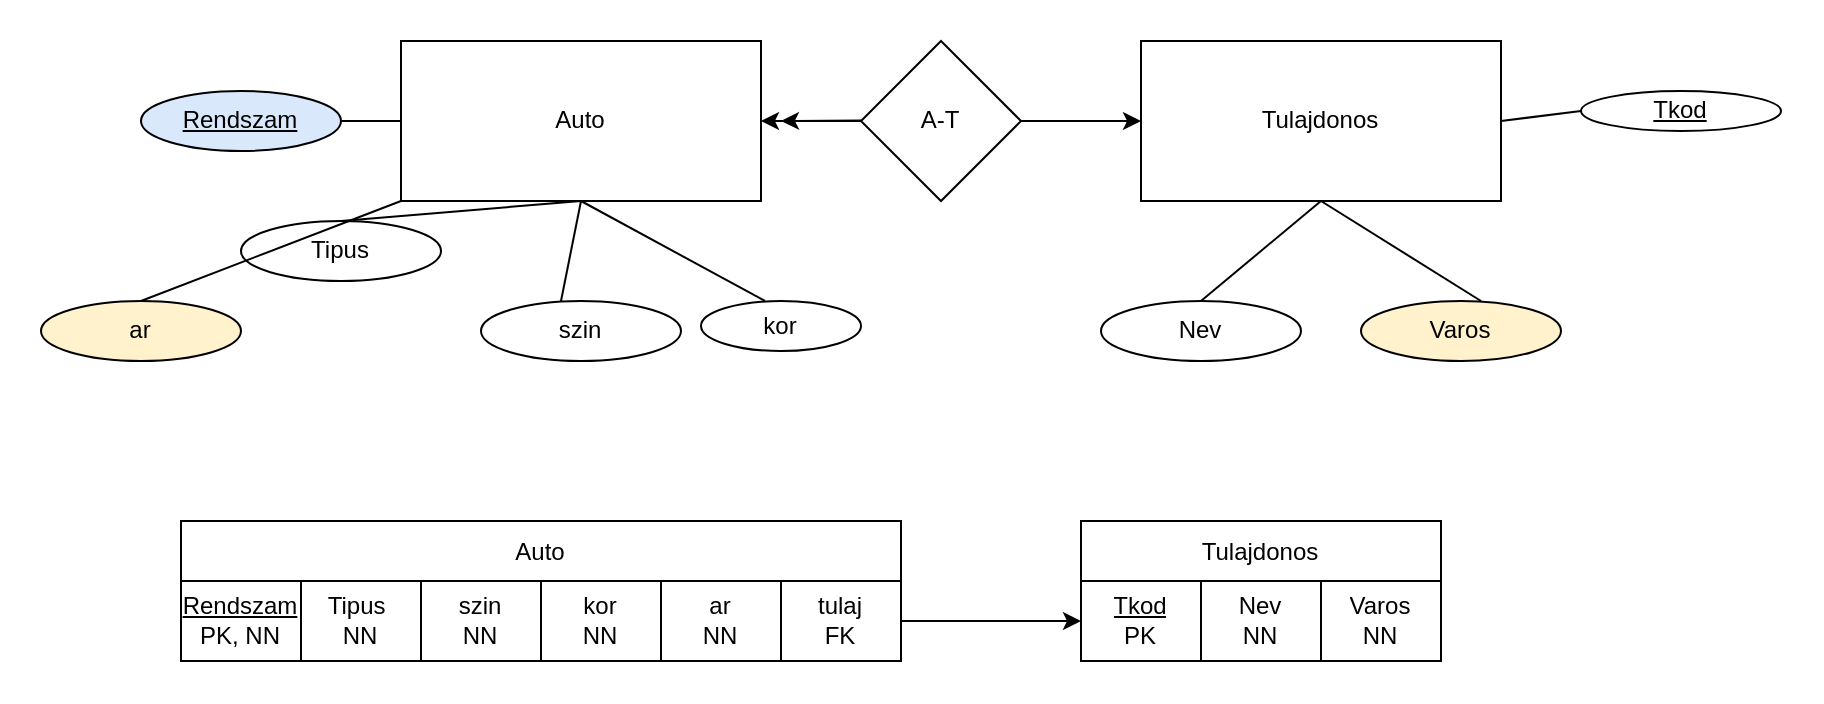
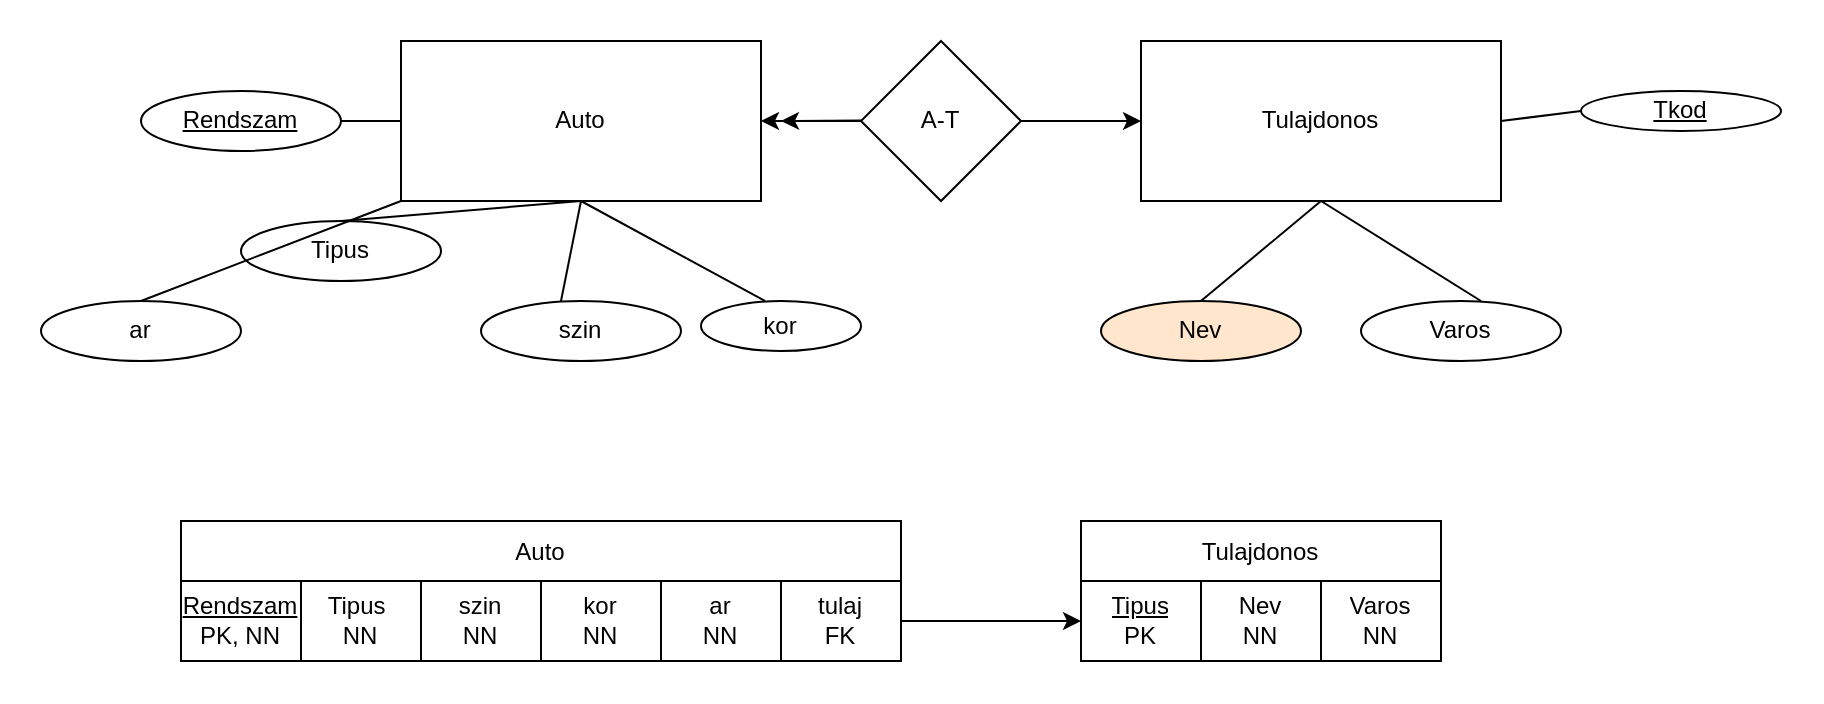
node "Rendszam": fillcolor #dae8fc -> #ffffff
node "ar": fillcolor #fff2cc -> #ffffff
node "Nev": fillcolor #ffffff -> #ffe6cc
node "Varos": fillcolor #fff2cc -> #ffffff
node "Tkod PK": label "Tkod PK" -> "Tipus PK"
